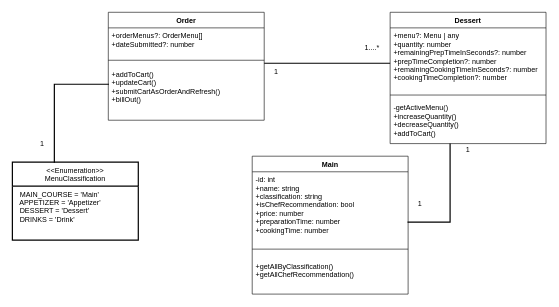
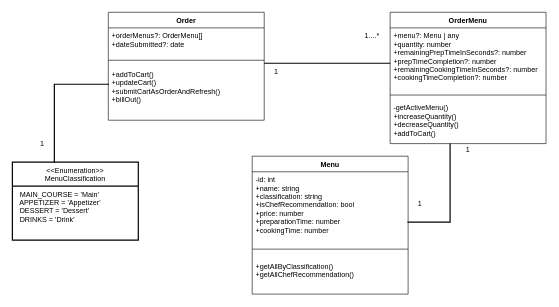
node "Dessert": label "Dessert" -> "OrderMenu"
node "+orderMenus?: OrderMenu[] +dateSubmitted?: number": label "+orderMenus?: OrderMenu[] +dateSubmitted?: number" -> "+orderMenus?: OrderMenu[] +dateSubmitted?: date"
node "1....*": moved (372, 48) -> (372, 36)
node "Main": label "Main" -> "Menu"
